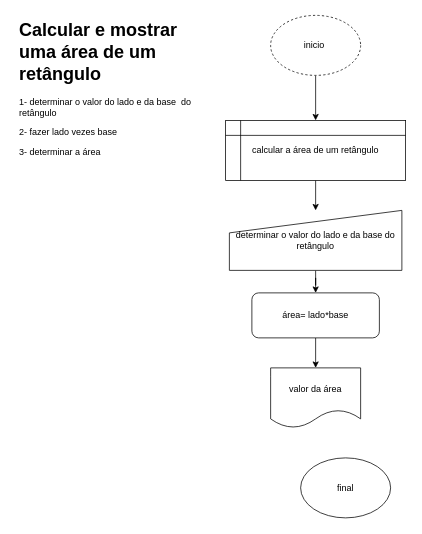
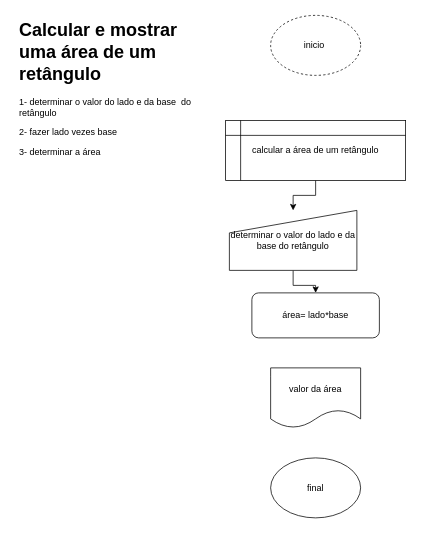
edge "inicio" -> "calcular a área de um retângulo": removed
node "determinar o valor do lado e da base do retângulo": size 173x60 -> 128x60
edge "área= lado*base" -> "valor da área": removed
node "final": moved (345, 488) -> (315, 488)
